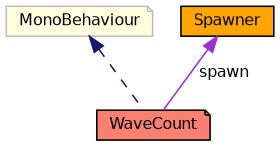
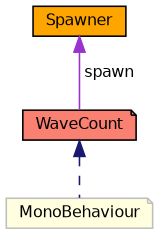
edge "WaveCount" -> "MonoBehaviour": reversed
